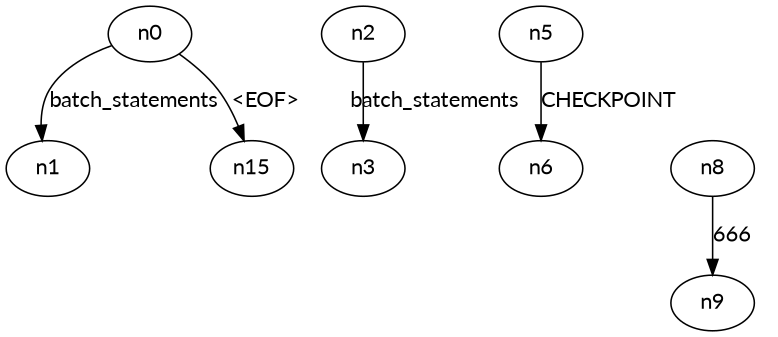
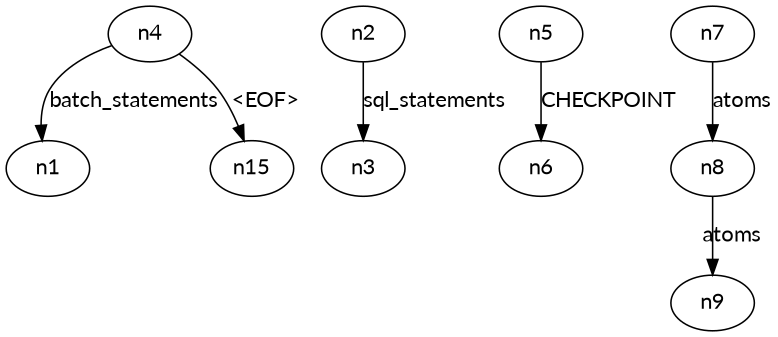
node "n0": label "n0" -> "n4"
node "n7": added
edge "n2" -> "n3": label "batch_statements" -> "sql_statements"
edge "n8" -> "n9": label "666" -> "atoms"
